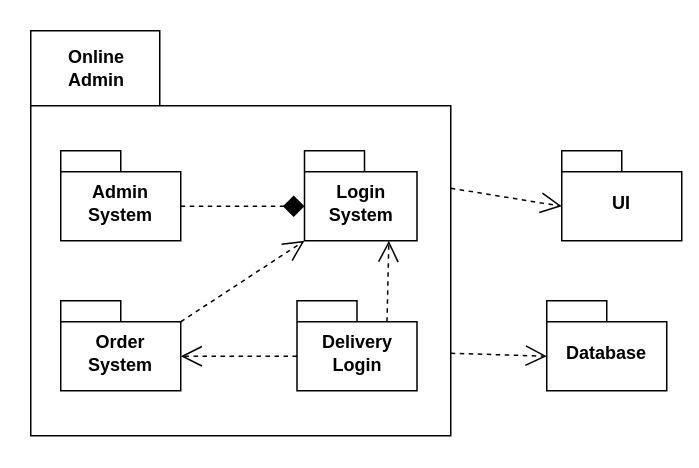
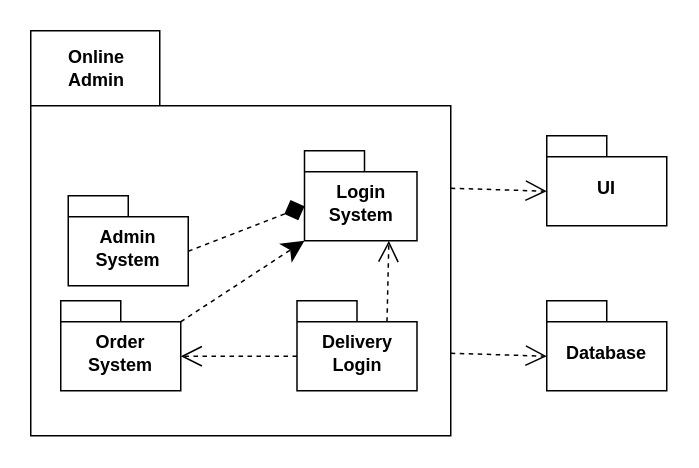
node "Admin System": moved (121, 196) -> (128, 241)
node "UI": moved (622, 196) -> (607, 181)
edge "Order System" -> "Login System": arrowhead open -> classic
